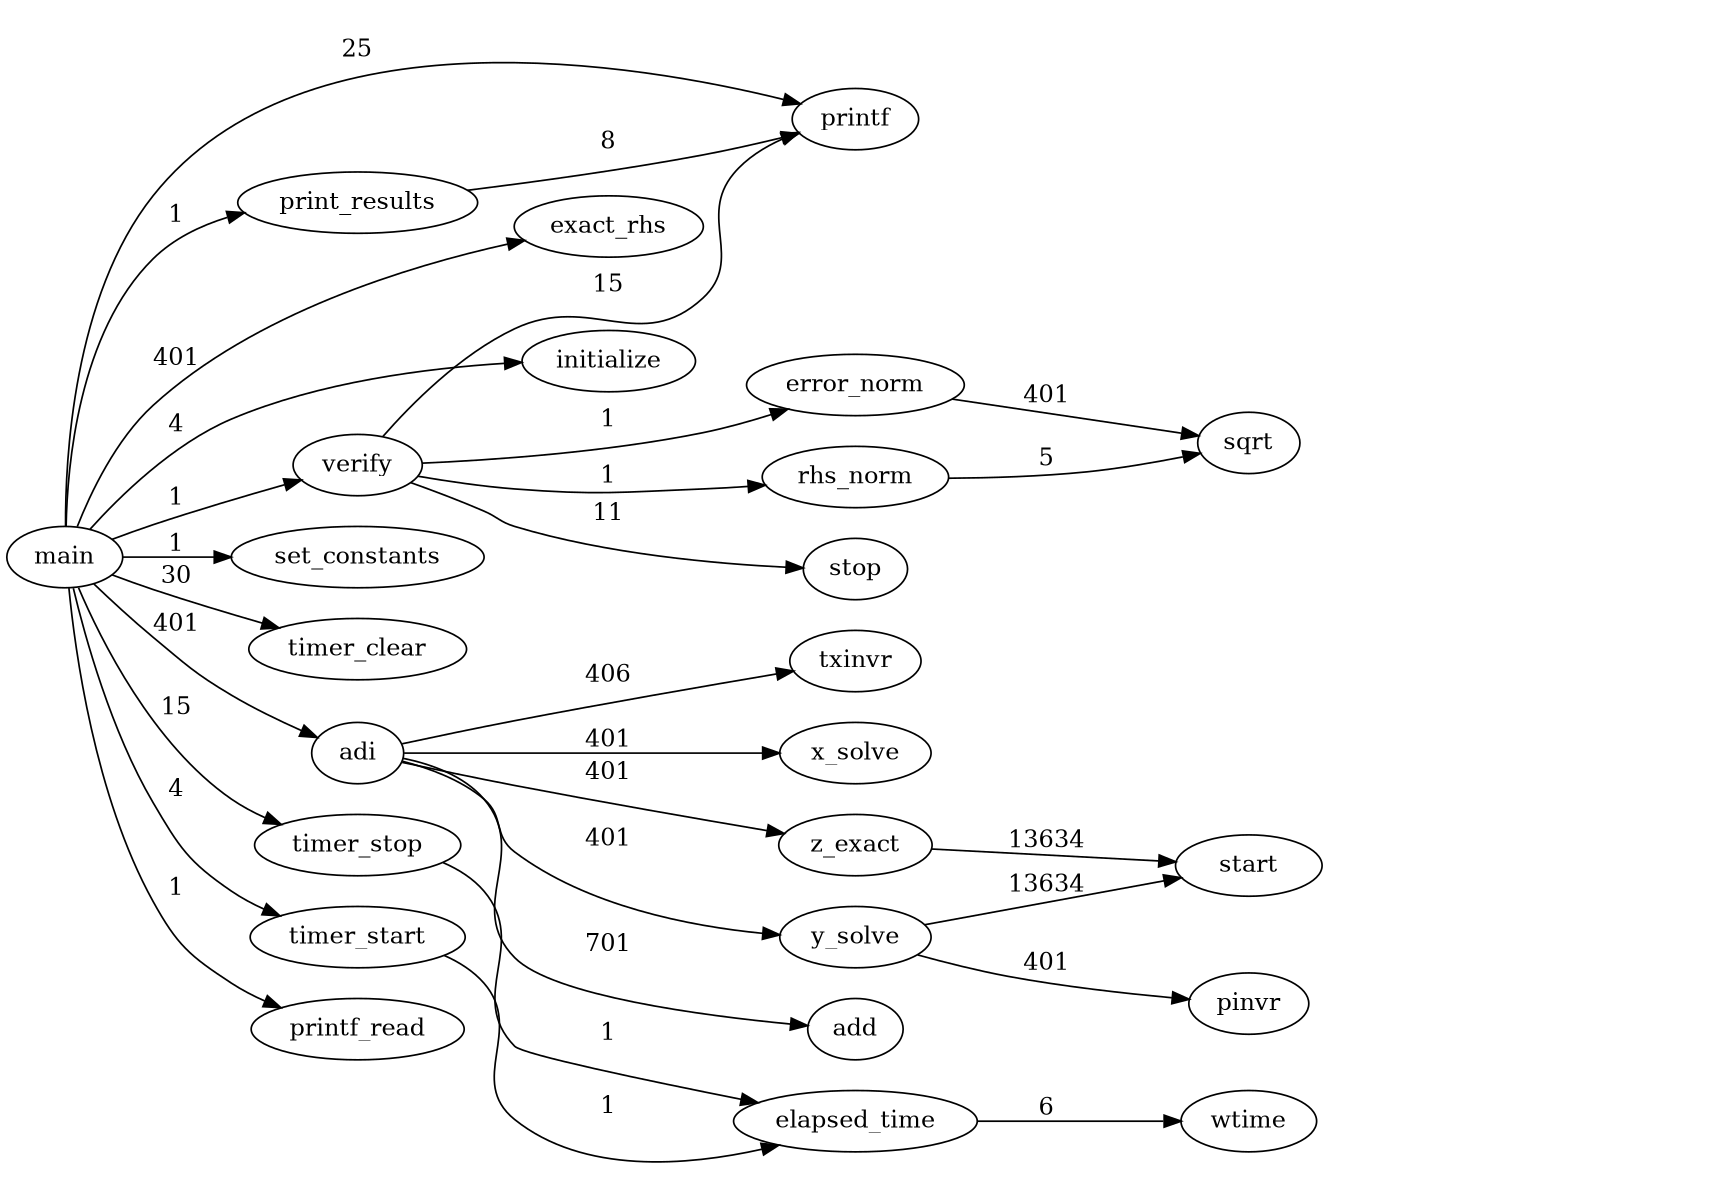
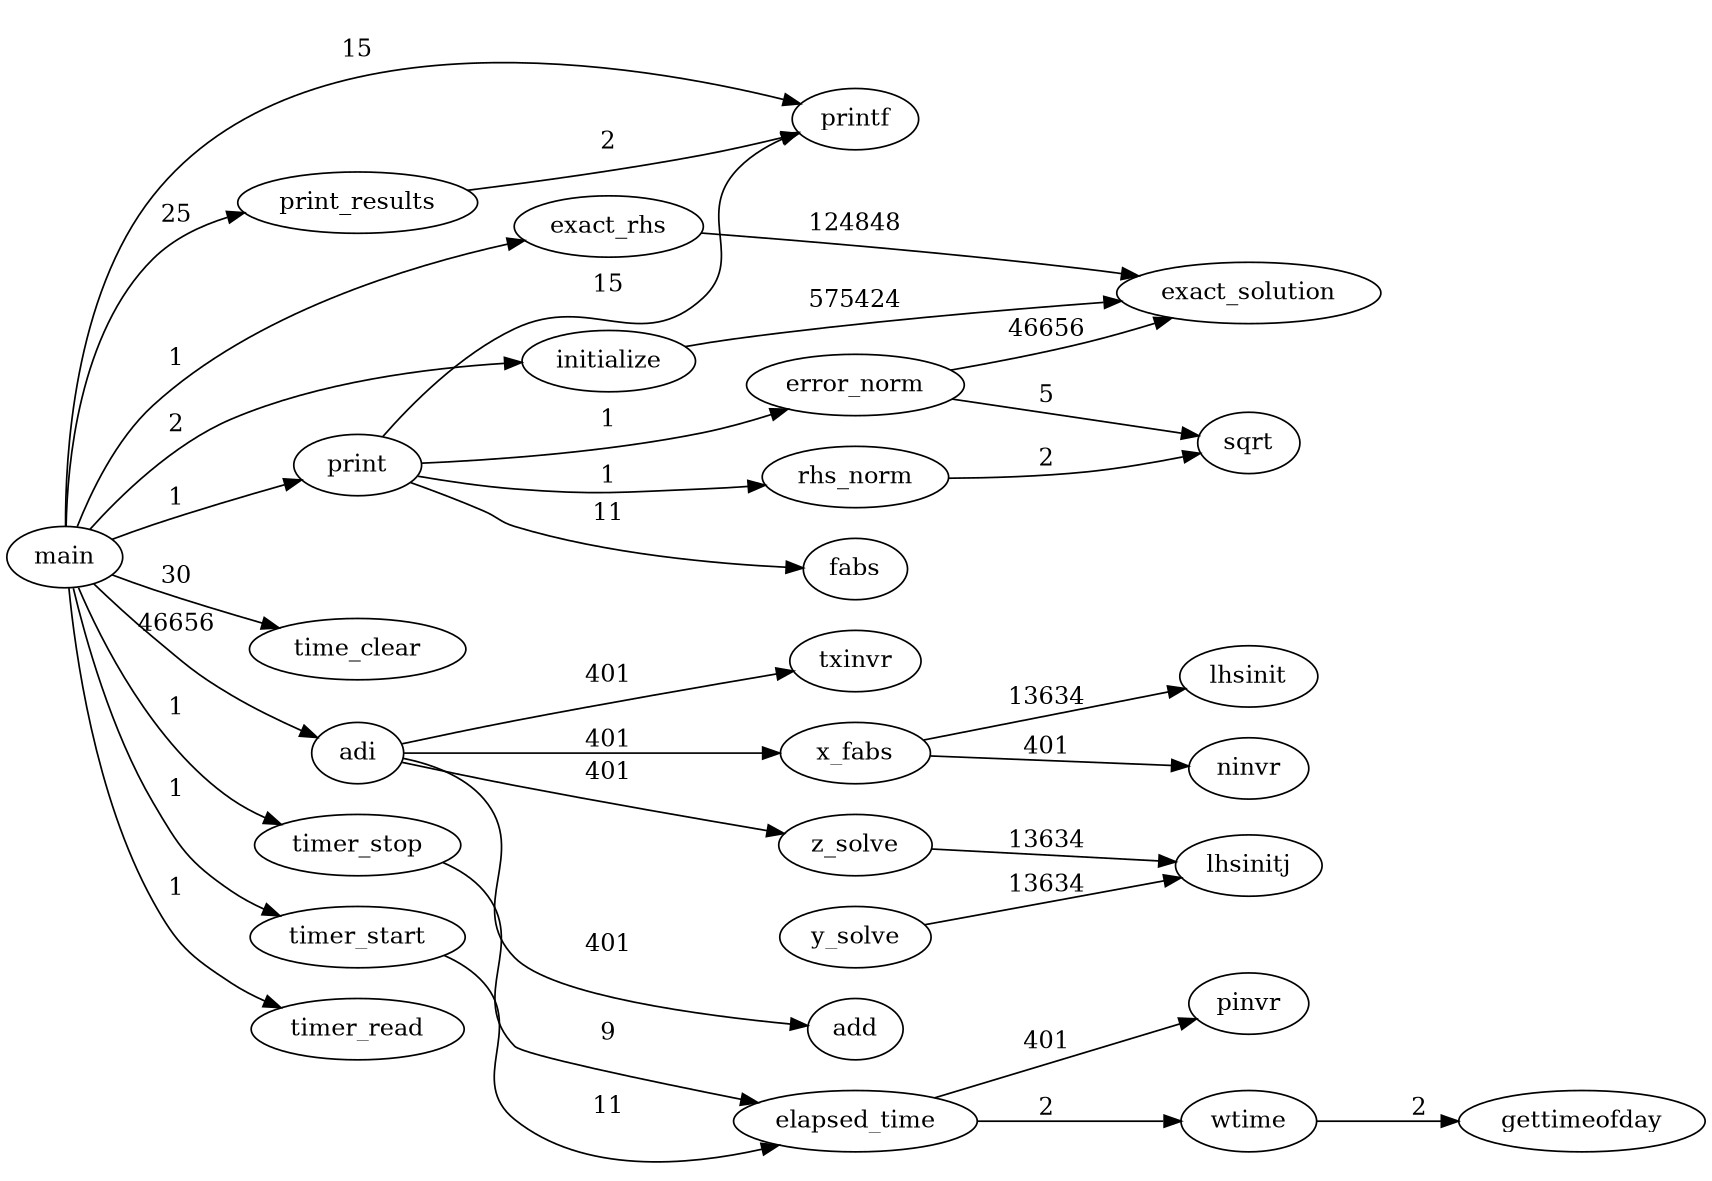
edge "main" -> "printf": label "25" -> "15"
edge "print_results" -> "printf": label "8" -> "2"
edge "main" -> "print_results": label "1" -> "25"
node "exact_solution": added
edge "main" -> "exact_rhs": label "401" -> "1"
edge "error_norm" -> "sqrt": label "401" -> "5"
edge "main" -> "initialize": label "4" -> "2"
edge "rhs_norm" -> "sqrt": label "5" -> "2"
node "verify": label "verify" -> "print"
node "set_constants": removed
node "stop": label "stop" -> "fabs"
edge "main" -> "adi": label "401" -> "46656"
node "timer_clear": label "timer_clear" -> "time_clear"
edge "adi" -> "txinvr": label "406" -> "401"
node "lhsinit": added
edge "main" -> "timer_stop": label "15" -> "1"
node "x_solve": label "x_solve" -> "x_fabs"
node "ninvr": added
edge "main" -> "timer_start": label "4" -> "1"
node "z_exact": label "z_exact" -> "z_solve"
node "start": label "start" -> "lhsinitj"
edge "adi" -> "y_solve": removed, label "401"
edge "adi" -> "add": label "701" -> "401"
edge "y_solve" -> "pinvr": now "elapsed_time" -> "pinvr"
node "printf_read": label "printf_read" -> "timer_read"
edge "timer_stop" -> "elapsed_time": label "1" -> "9"
edge "timer_start" -> "elapsed_time": label "1" -> "11"
edge "elapsed_time" -> "wtime": label "6" -> "2"
node "gettimeofday": added
